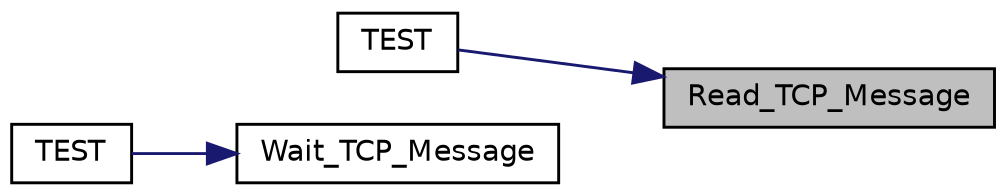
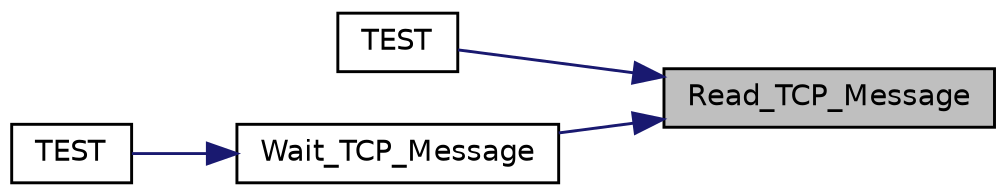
edge "Wait_TCP_Message" -> "Read_TCP_Message": added
